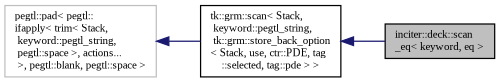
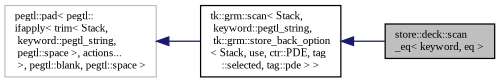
node "inciter::deck::scan _eq< keyword, eq >": label "inciter::deck::scan _eq< keyword, eq >" -> "store::deck::scan _eq< keyword, eq >"
